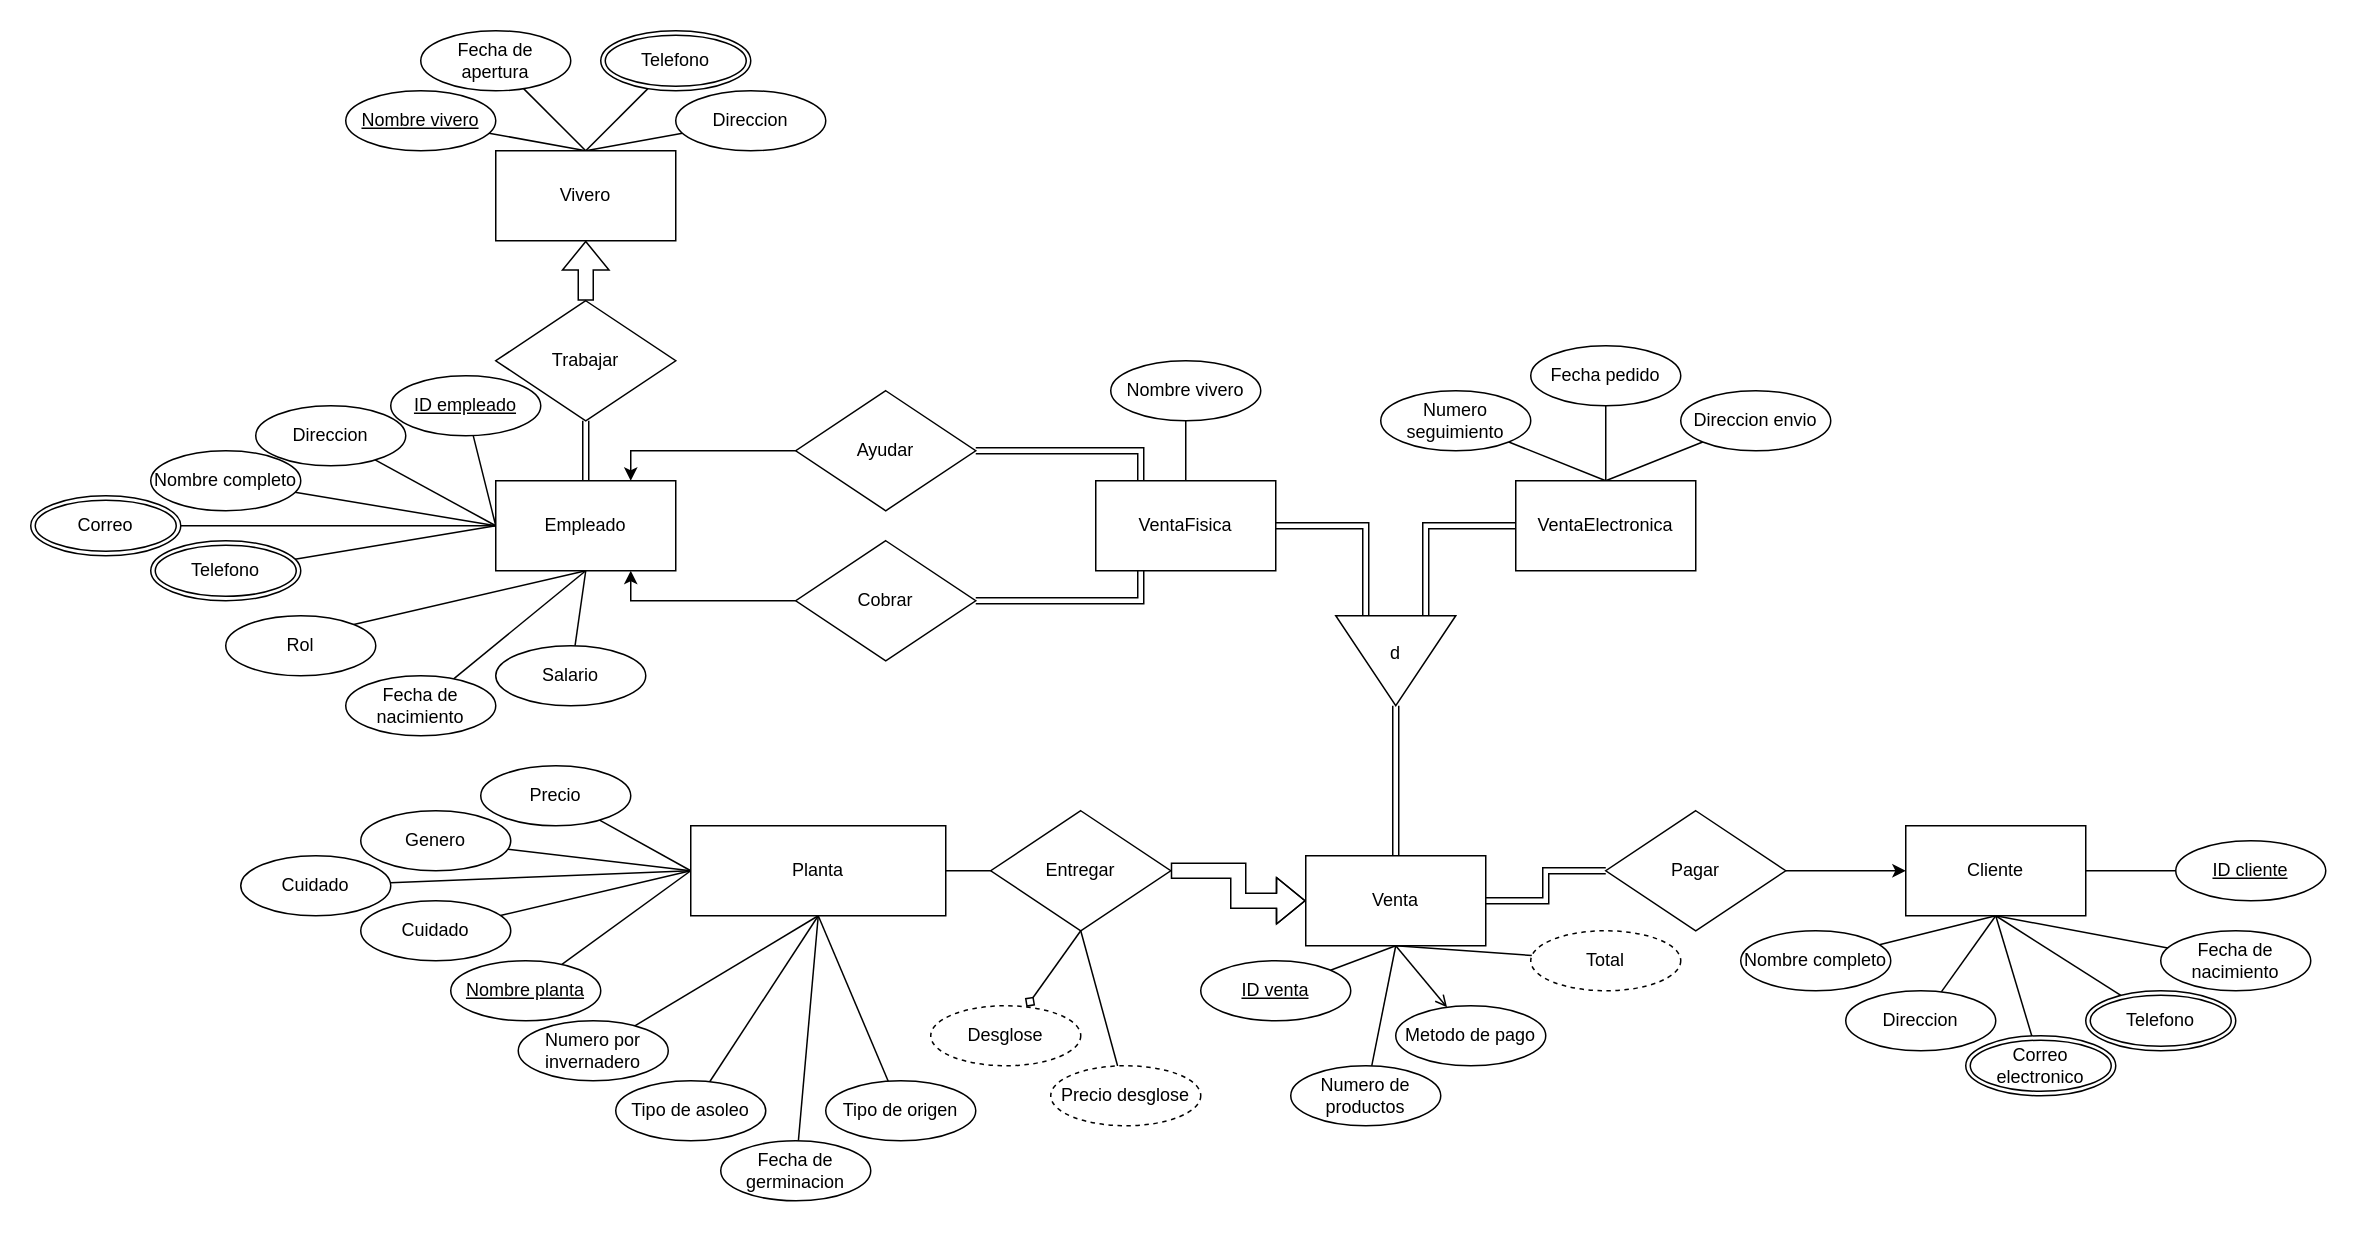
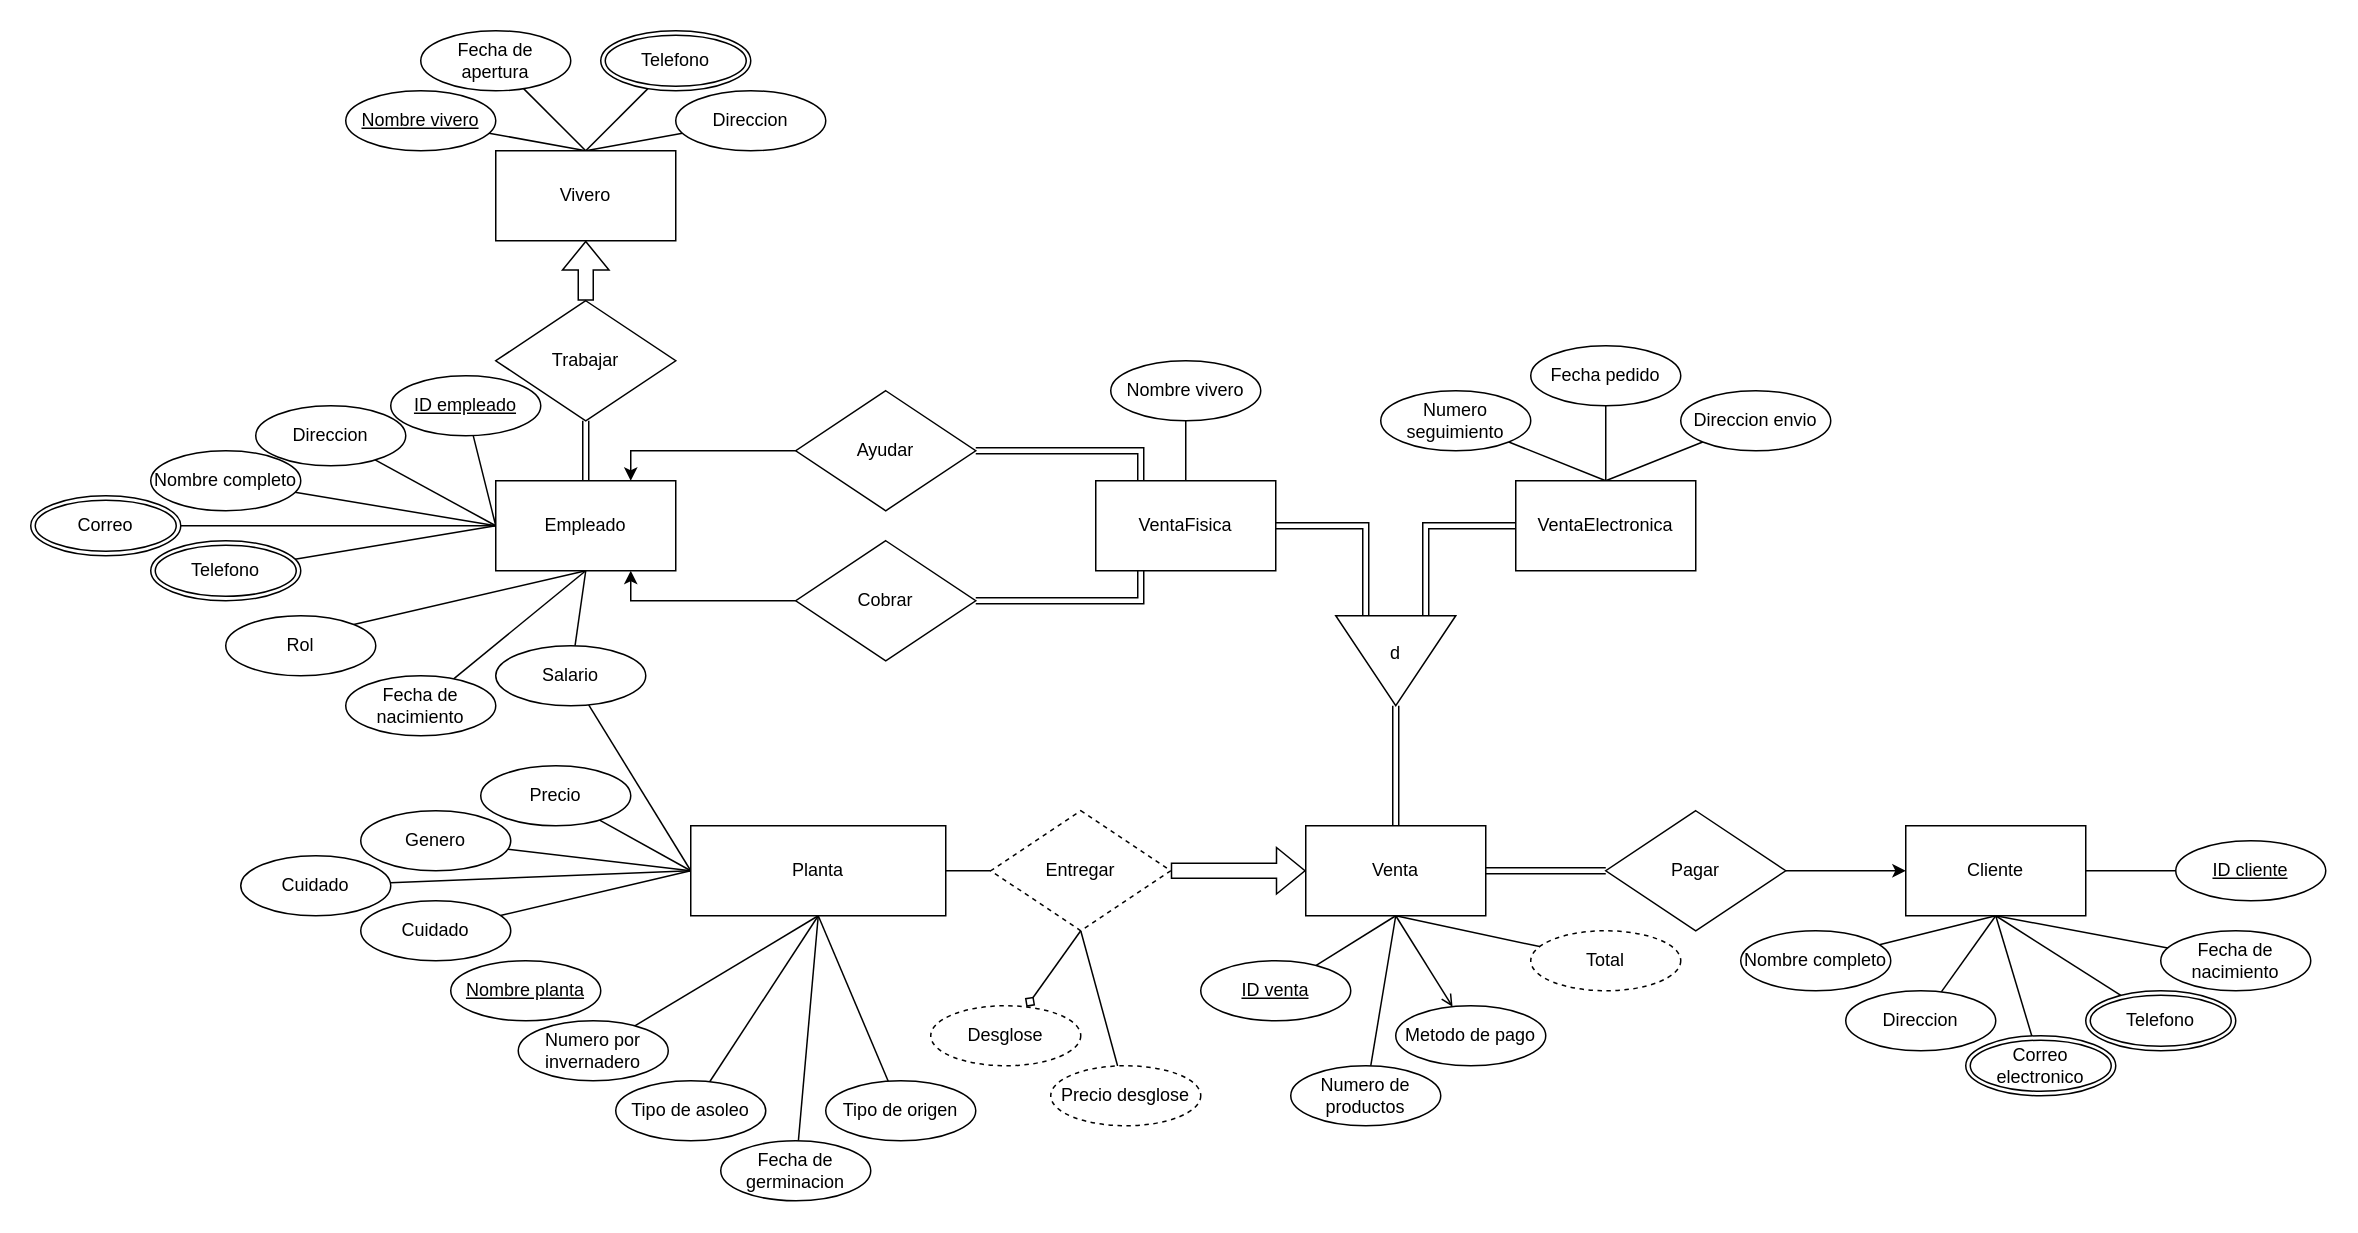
node "Entregar": style solid -> dashed
node "Venta": moved (1396, 901) -> (1396, 871)
edge "Planta" -- "Nombre planta": now "Planta" -- "Salario"
